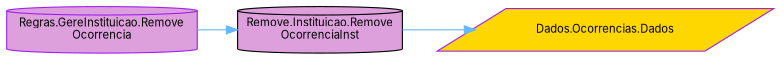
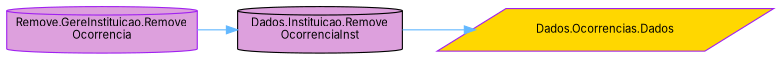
node "Regras.GereInstituicao.Remove Ocorrencia": label "Regras.GereInstituicao.Remove Ocorrencia" -> "Remove.GereInstituicao.Remove Ocorrencia"
node "Remove.Instituicao.Remove OcorrenciaInst": label "Remove.Instituicao.Remove OcorrenciaInst" -> "Dados.Instituicao.Remove OcorrenciaInst"
